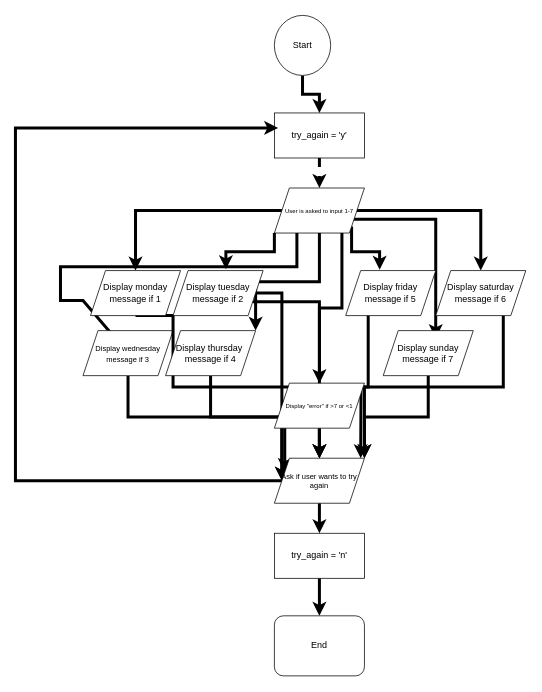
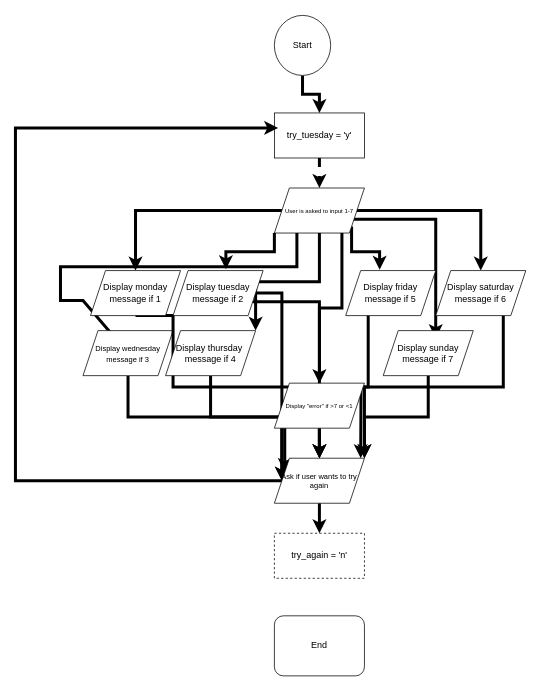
node "try_again = 'y'": label "try_again = 'y'" -> "try_tuesday = 'y'"
node "try_again = 'n'": style solid -> dashed
edge "try_again = 'n'" -> "End": removed
